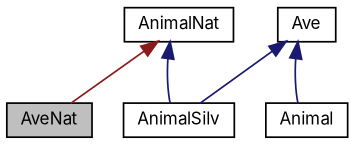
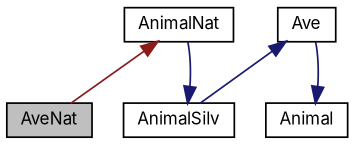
edge "AnimalSilv" -> "AnimalNat": reversed
edge "Animal" -> "Ave": reversed
